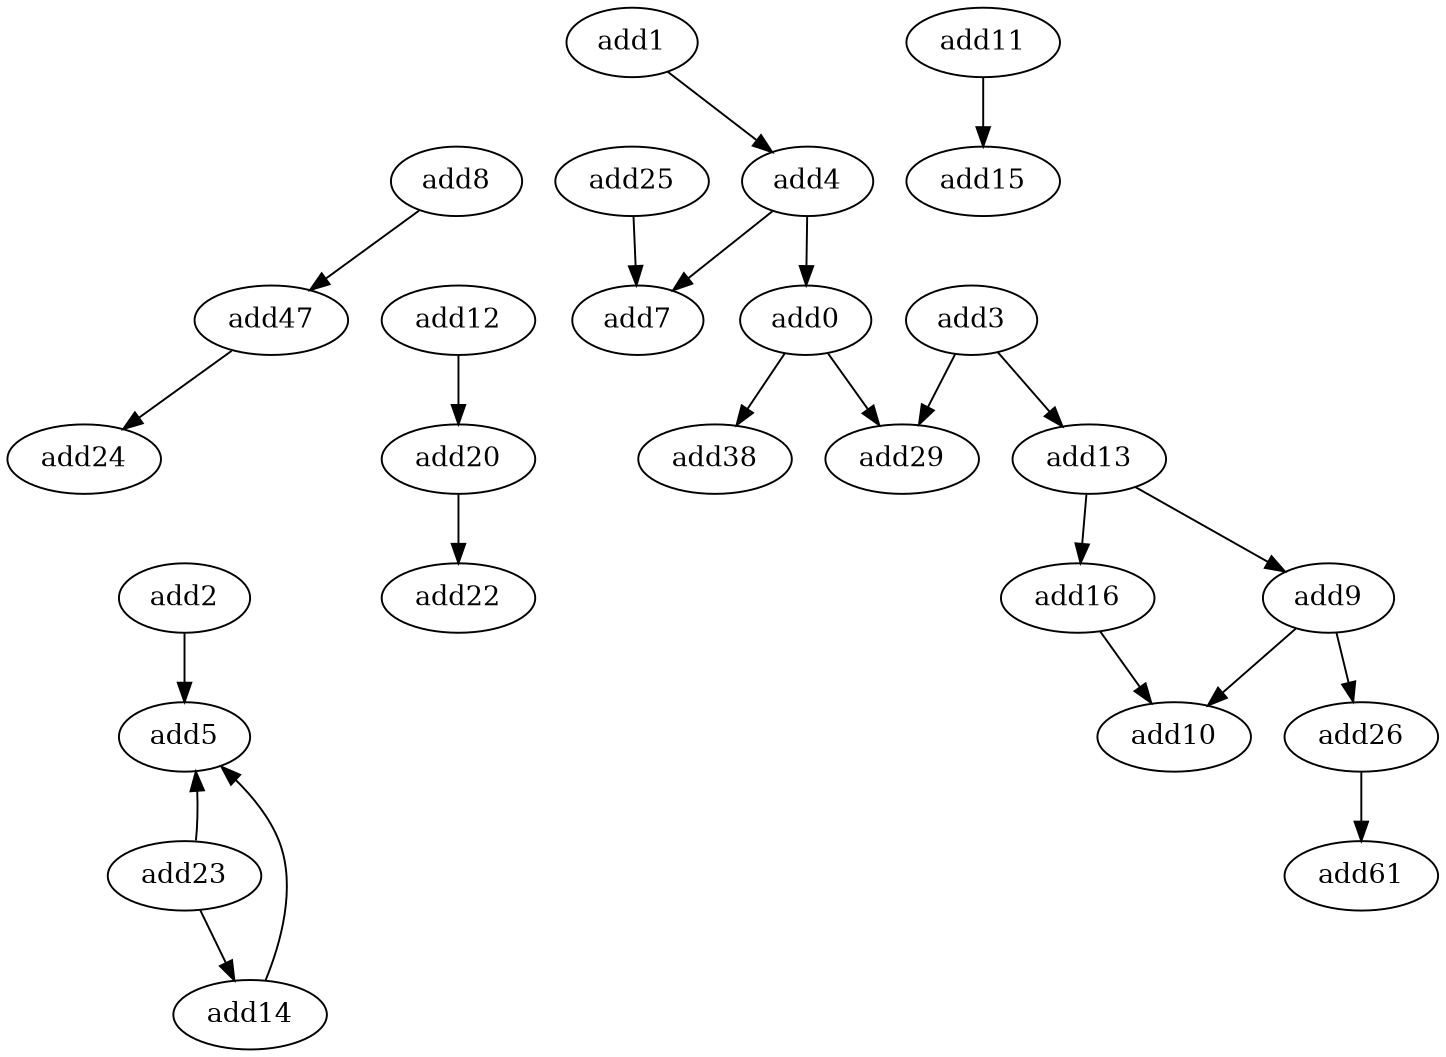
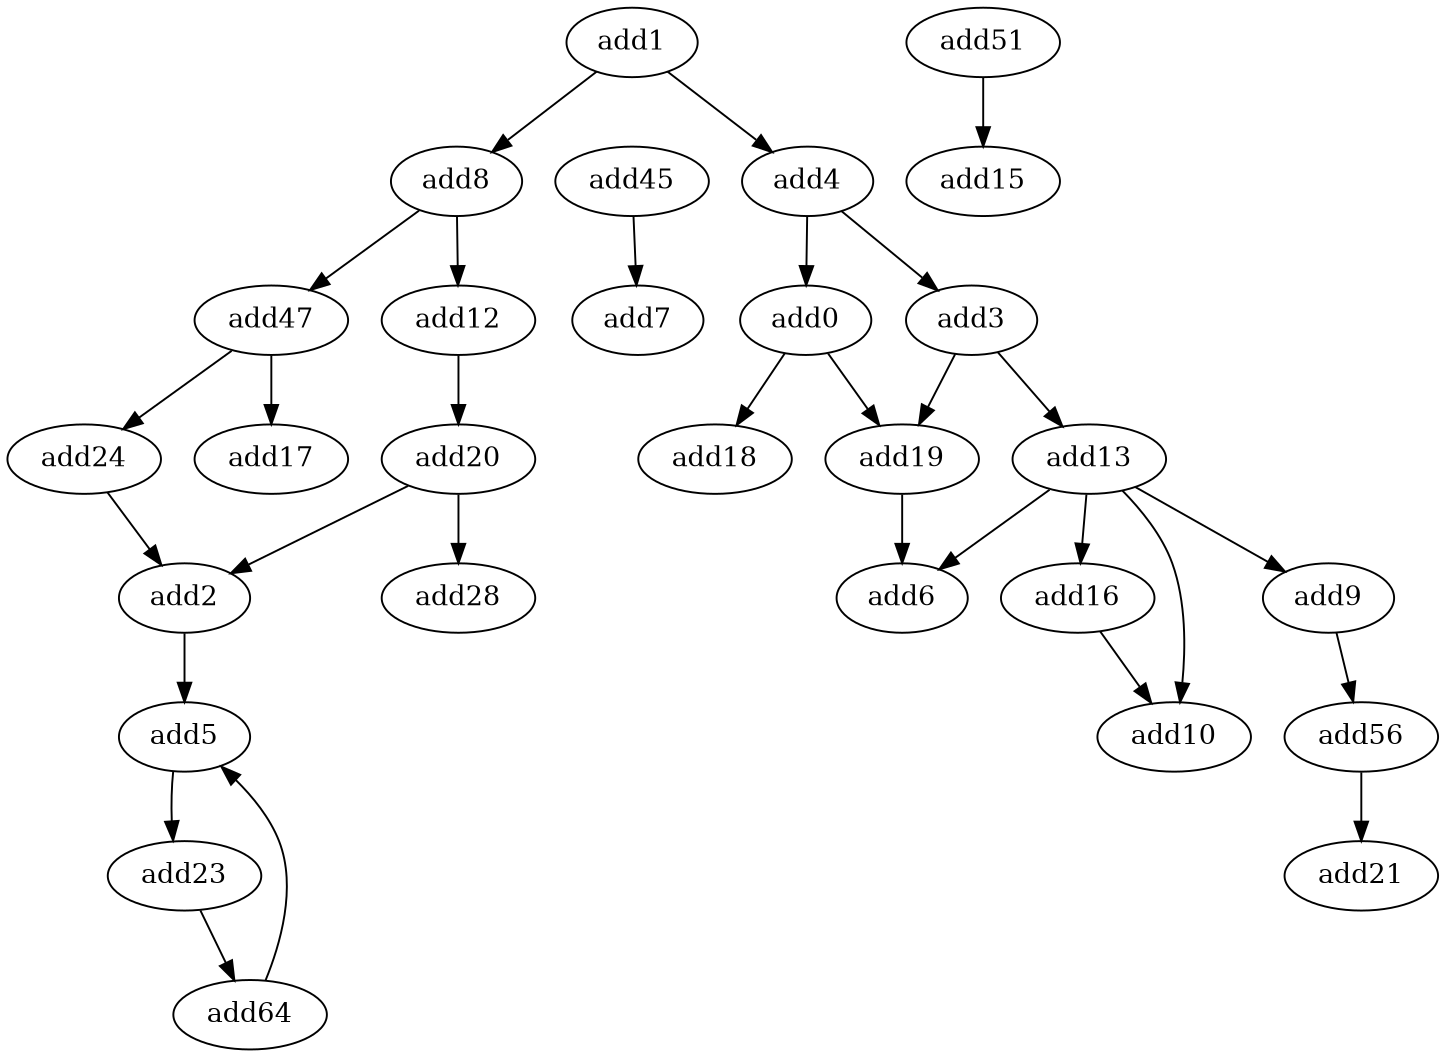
node "add11": label "add11" -> "add51"
edge "add1" -> "add8": added
node "add25": label "add25" -> "add45"
edge "add8" -> "add12": added
edge "add4" -> "add7": now "add4" -> "add3"
node "add17": added
node "add38": label "add38" -> "add18"
node "add29": label "add29" -> "add19"
edge "add24" -> "add2": added
edge "add20" -> "add2": added
node "add22": label "add22" -> "add28"
node "add6": added
edge "add9" -> "add10": now "add13" -> "add10"
node "add26": label "add26" -> "add56"
edge "add23" -> "add5": reversed
node "add61": label "add61" -> "add21"
node "add14": label "add14" -> "add64"
